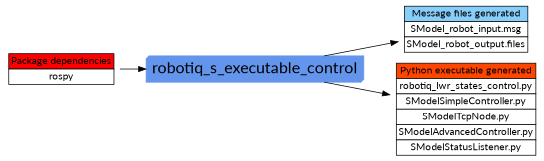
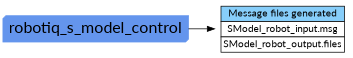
node "Package dependencies": removed
node "robotiq_s_executable_control": label "robotiq_s_executable_control" -> "robotiq_s_model_control"
node "Python executable generated": removed
